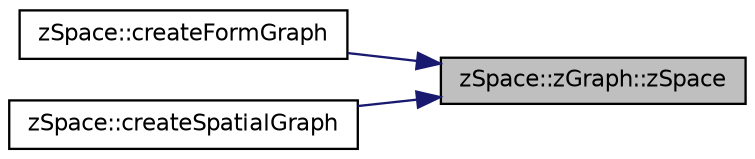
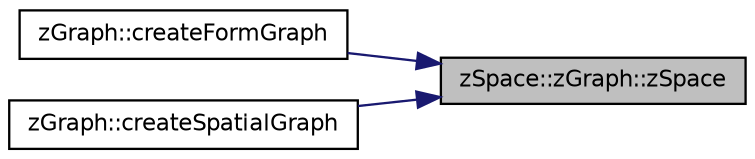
node "zSpace::createFormGraph": label "zSpace::createFormGraph" -> "zGraph::createFormGraph"
node "zSpace::createSpatialGraph": label "zSpace::createSpatialGraph" -> "zGraph::createSpatialGraph"
